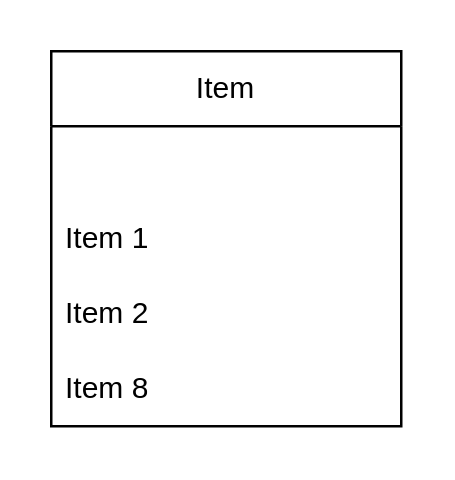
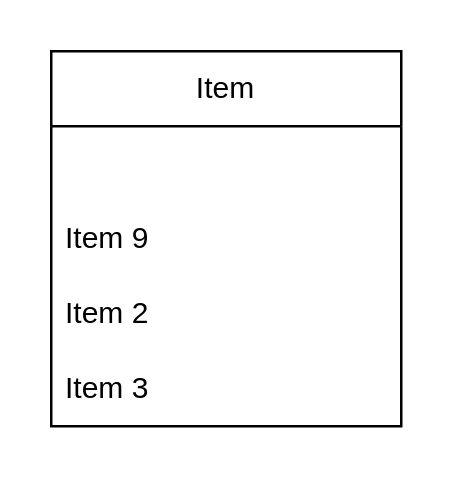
node "Item 1": label "Item 1" -> "Item 9"
node "Item 8": label "Item 8" -> "Item 3"
